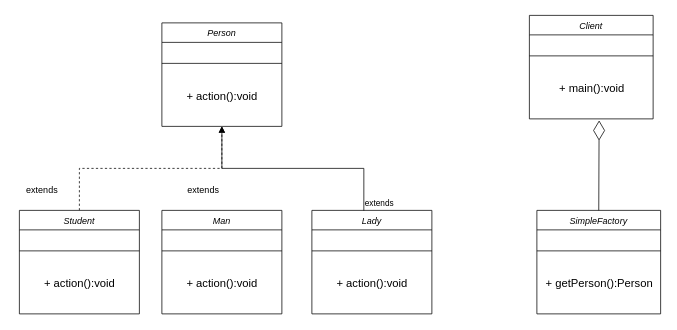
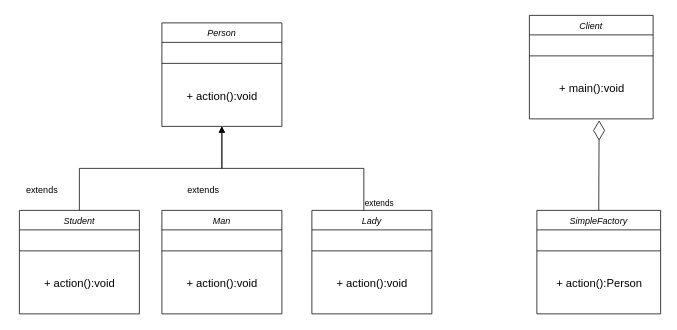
edge "Student" -> "Person": style dashed -> solid
node "+ getPerson():Person": label "+ getPerson():Person" -> "+ action():Person"
